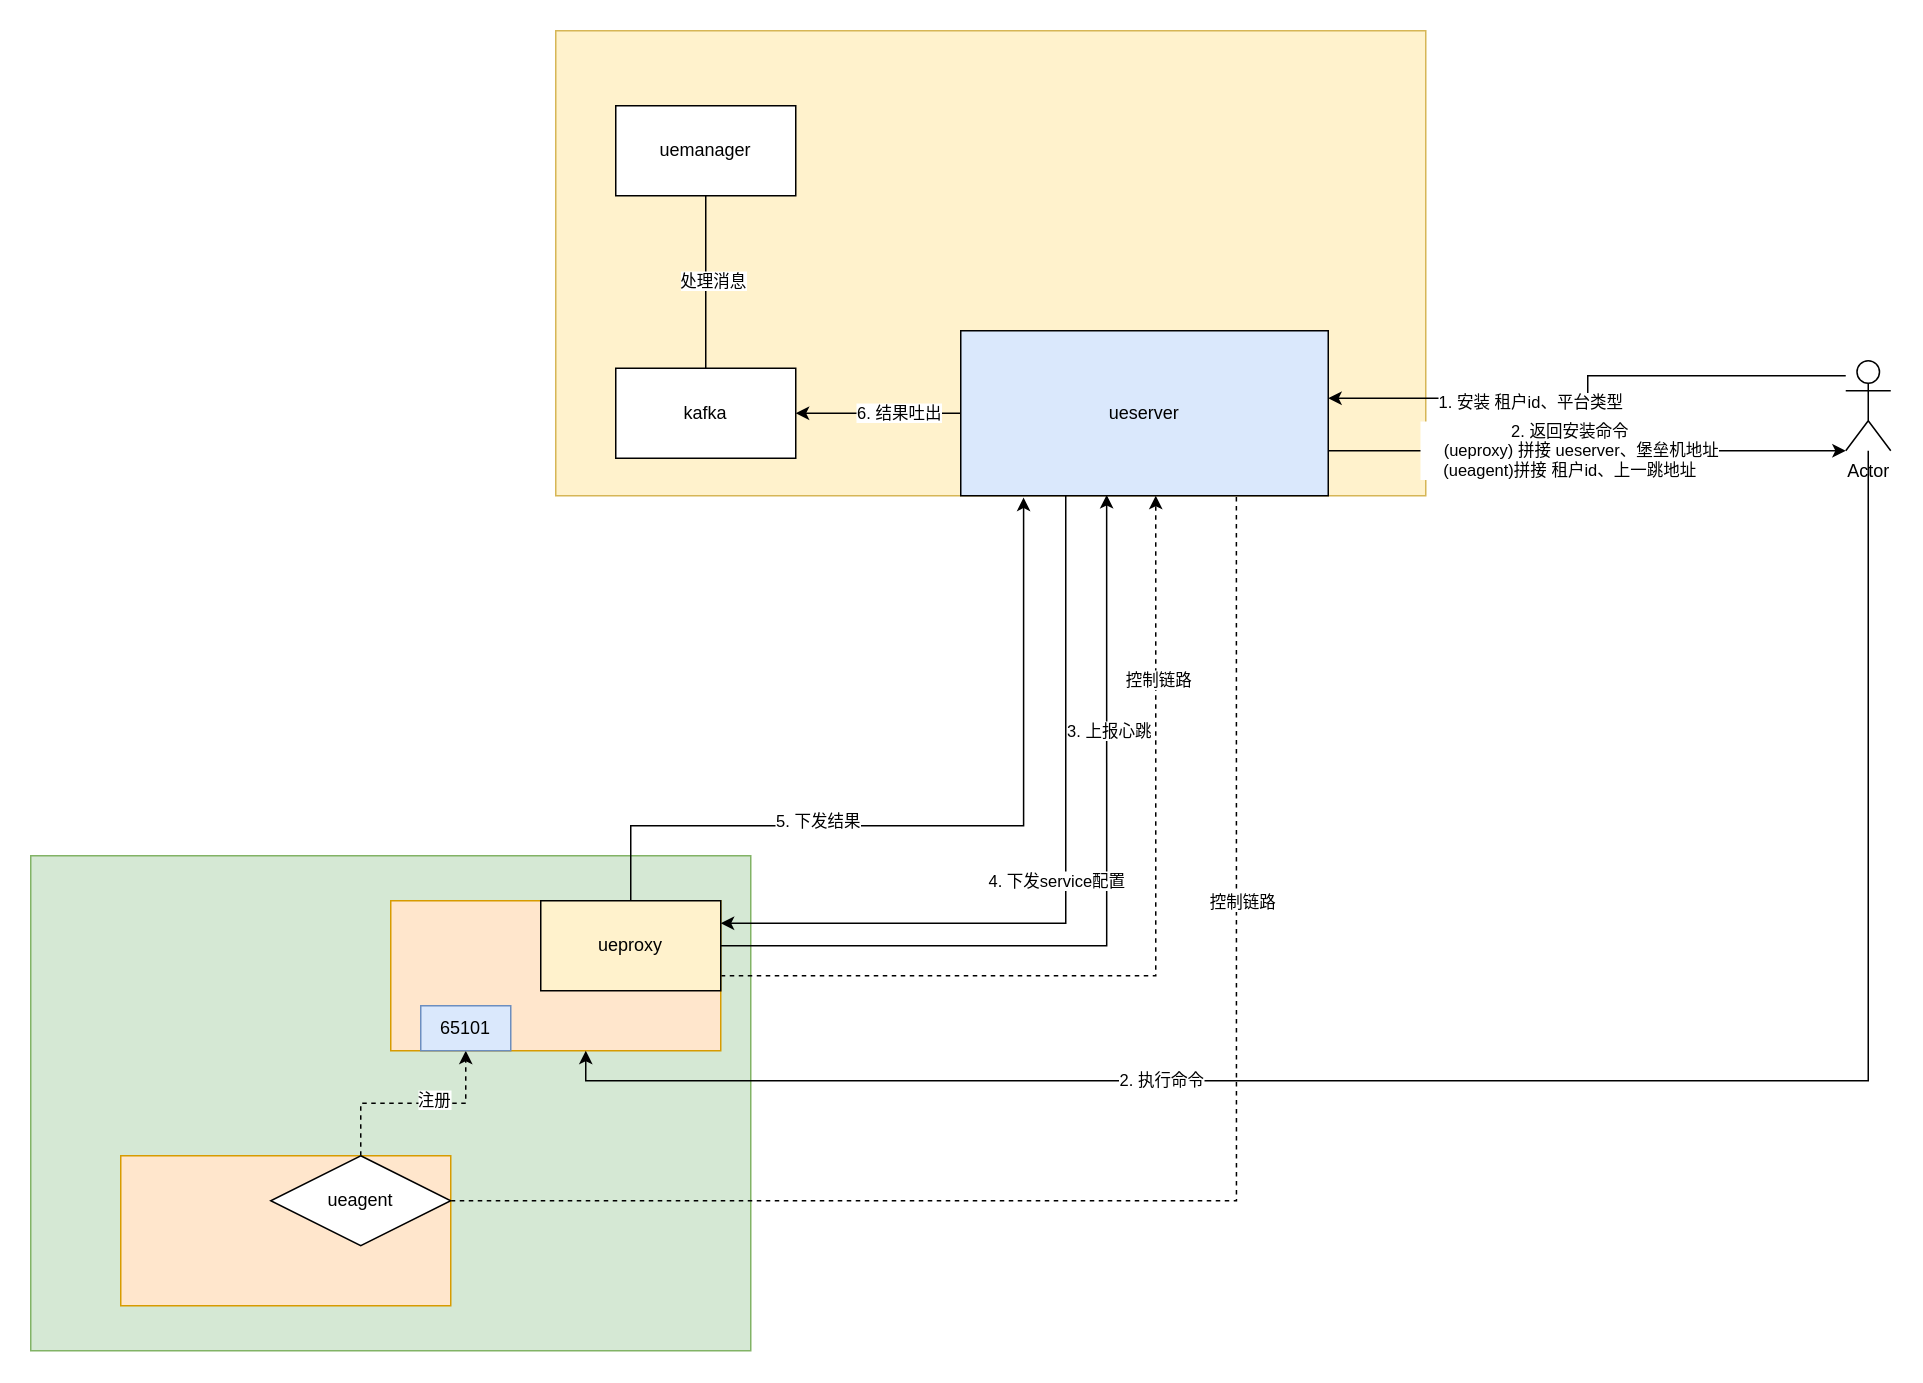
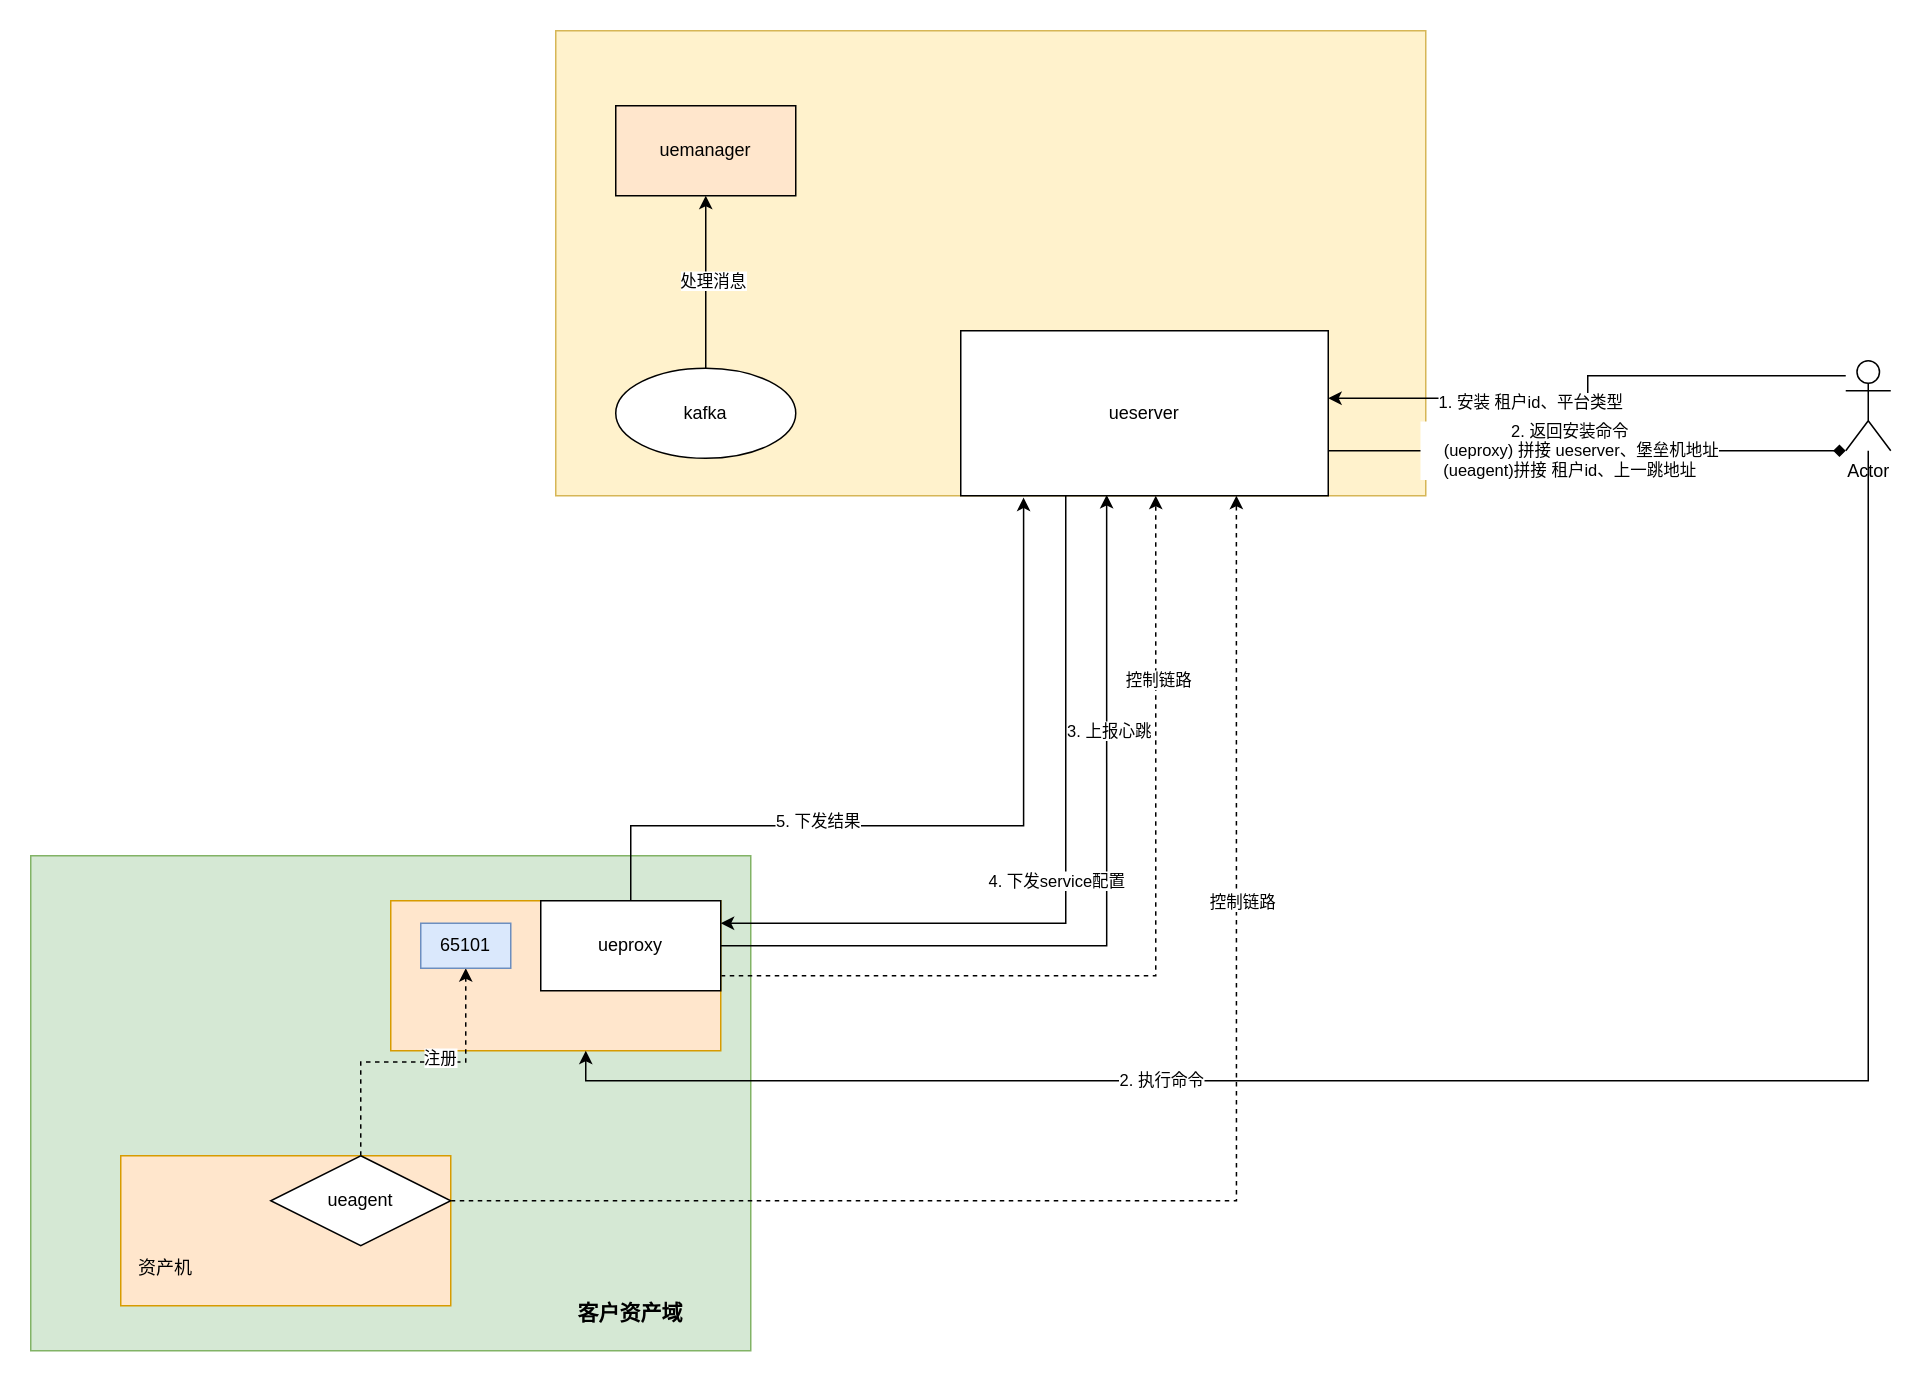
node "uemanager": fillcolor #ffffff -> #ffe6cc
edge "uemanager" -- "kafka": arrowhead none -> classic
node "kafka": shape rectangle -> ellipse
edge "ueserver" -> "kafka": removed, label "6. 结果吐出"
node "ueserver": fillcolor #dae8fc -> #ffffff
edge "ueserver" -> "Actor": arrowhead classic -> diamond
edge "ueserver" -- "ueagent": arrowhead none -> classic
node "ueproxy": fillcolor #fff2cc -> #ffffff
node "65101": moved (466, 1028) -> (466, 946)
node "资产机": added
node "客户资产域": added
